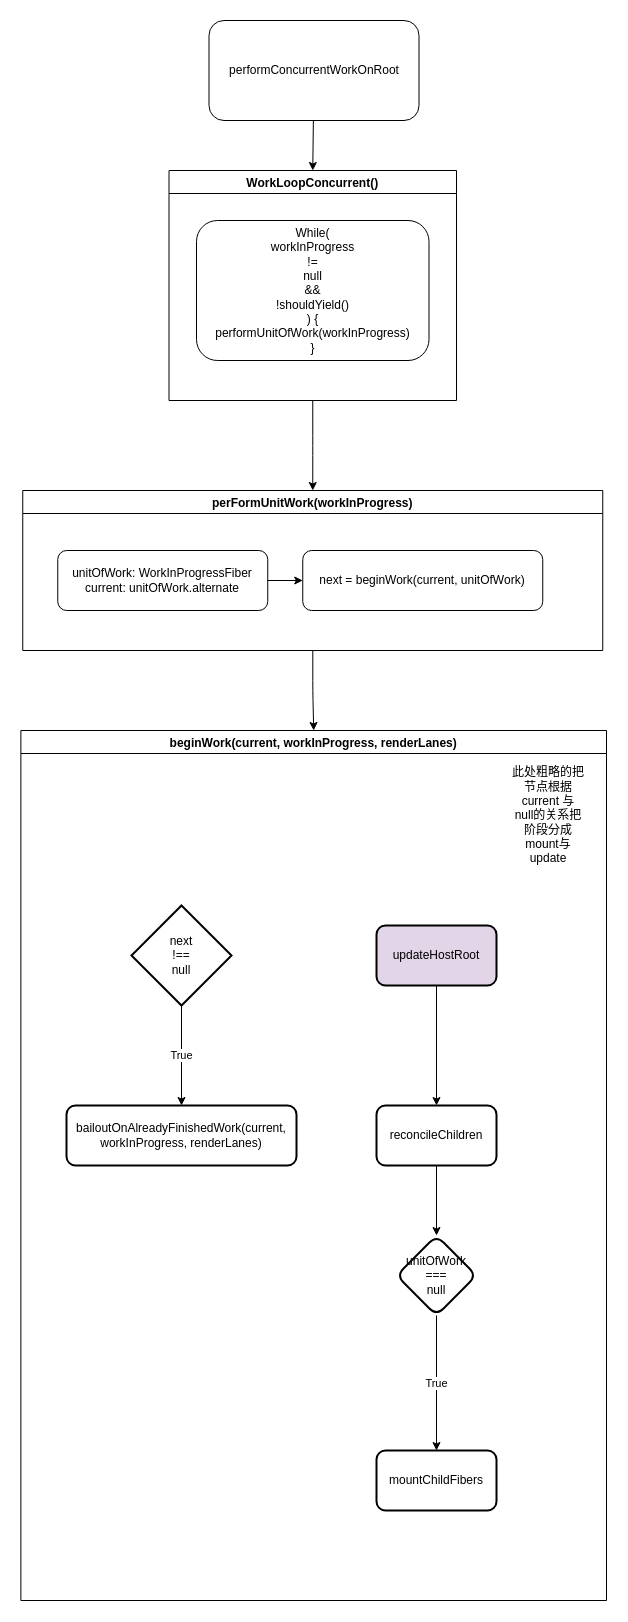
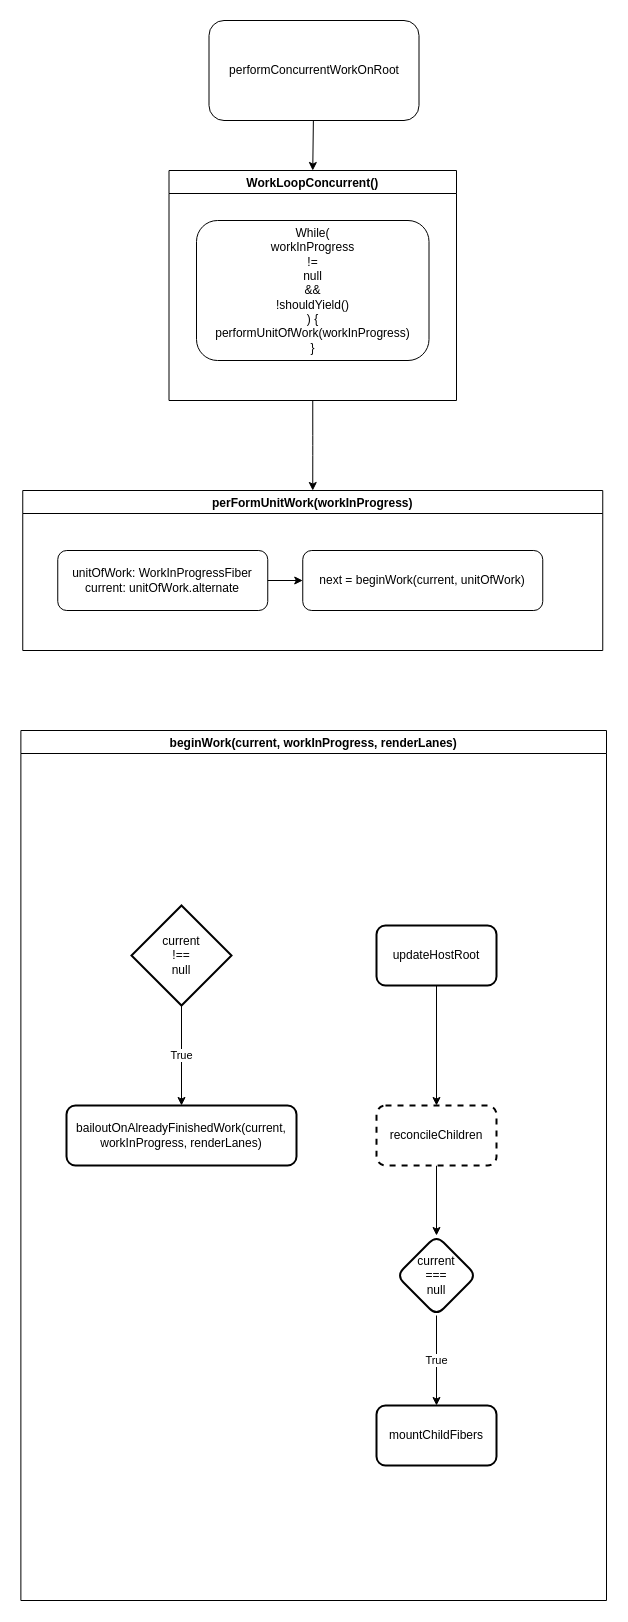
edge "perFormUnitWork(workInProgress)" -> "beginWork(current, workInProgress, renderLanes)": removed
node "此处粗略的把节点根据current 与 null的关系把阶段分成mount与update": removed
node "next !== null": label "next !== null" -> "current !== null"
node "updateHostRoot": fillcolor #e1d5e7 -> #ffffff
node "reconcileChildren": style solid -> dashed
node "unitOfWork === null": label "unitOfWork === null" -> "current === null"
node "mountChildFibers": moved (437, 1481) -> (437, 1436)
